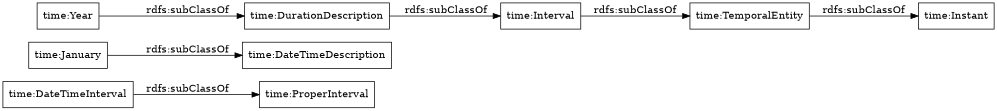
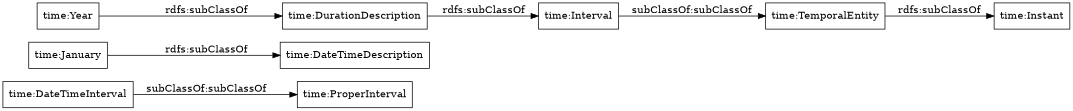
edge "time:Interval" -> "time:TemporalEntity": label "rdfs:subClassOf" -> "subClassOf:subClassOf"
edge "time:DateTimeInterval" -> "time:ProperInterval": label "rdfs:subClassOf" -> "subClassOf:subClassOf"
